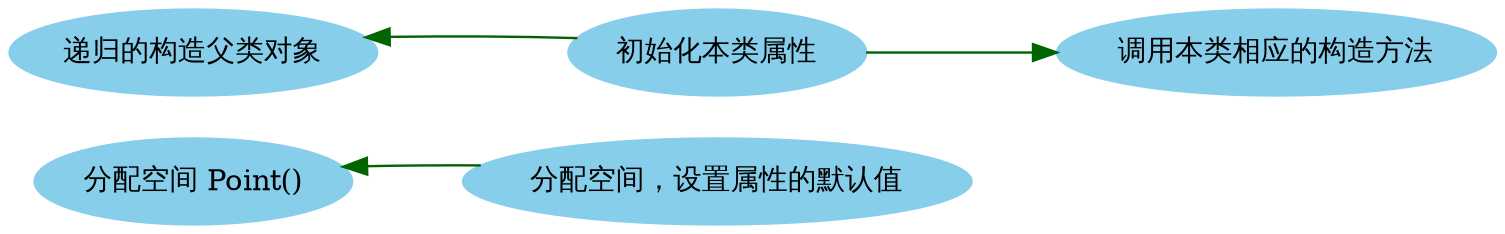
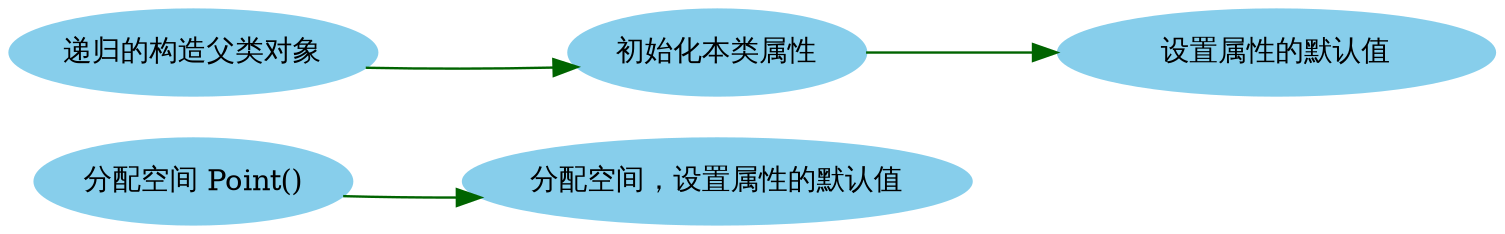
edge "初始化本类属性" -> "递归的构造父类对象": reversed
node "调用本类相应的构造方法": label "调用本类相应的构造方法" -> "设置属性的默认值"
edge "分配空间，设置属性的默认值" -> "分配空间 Point()": reversed
